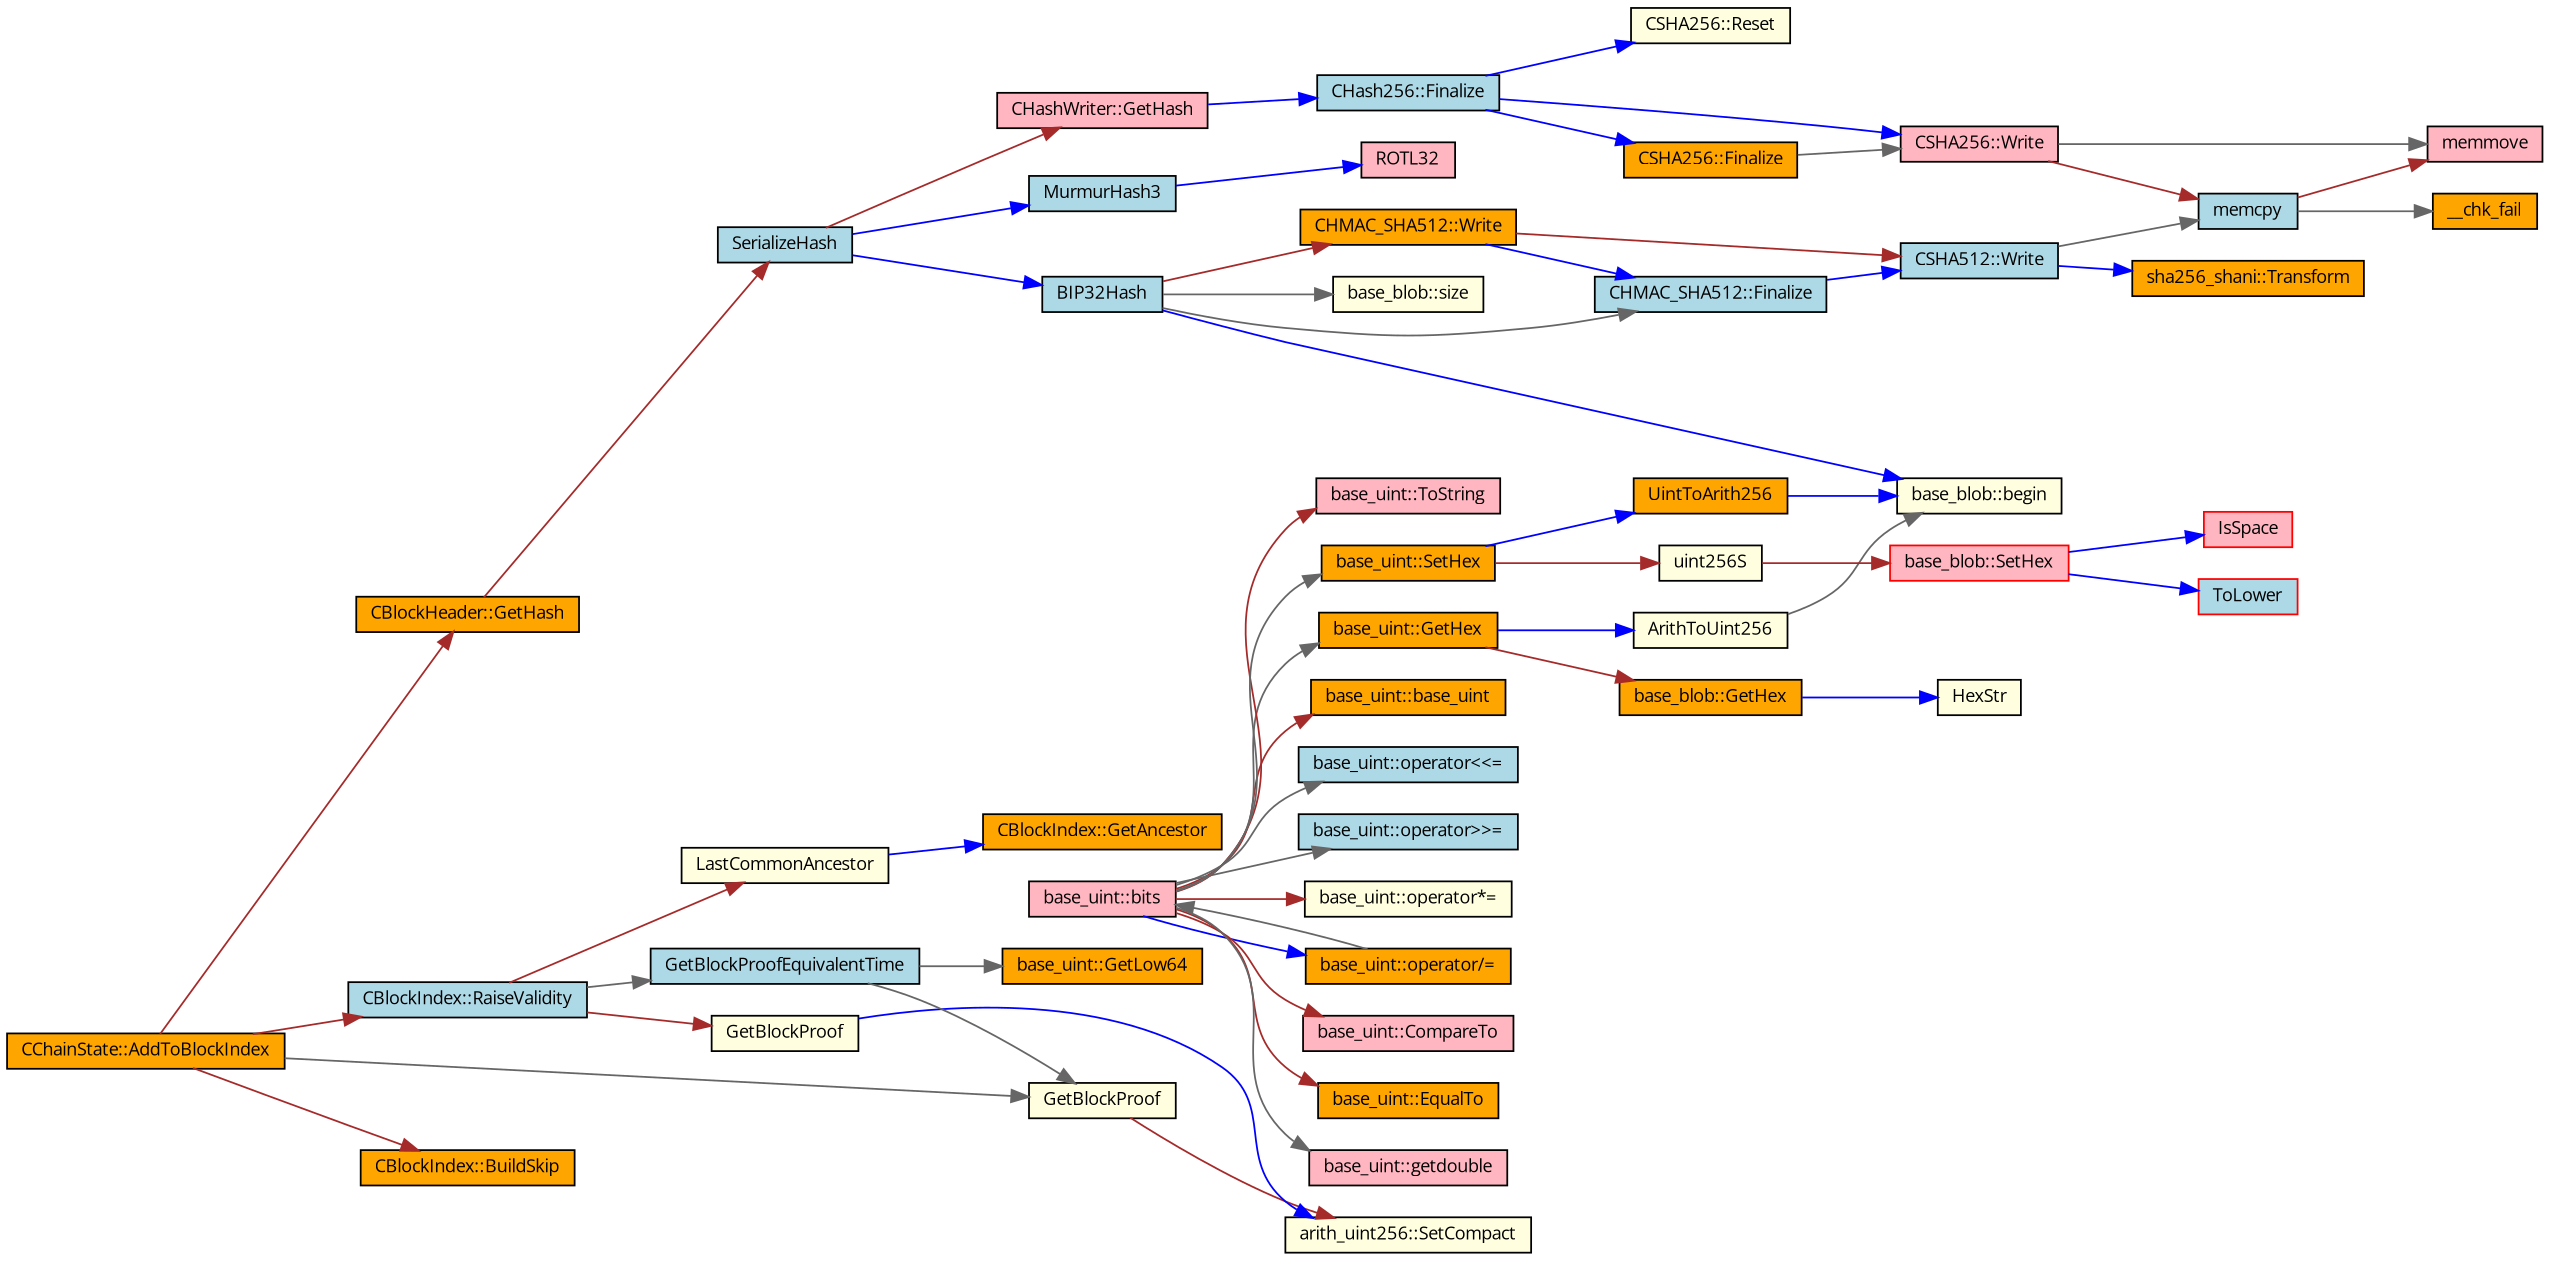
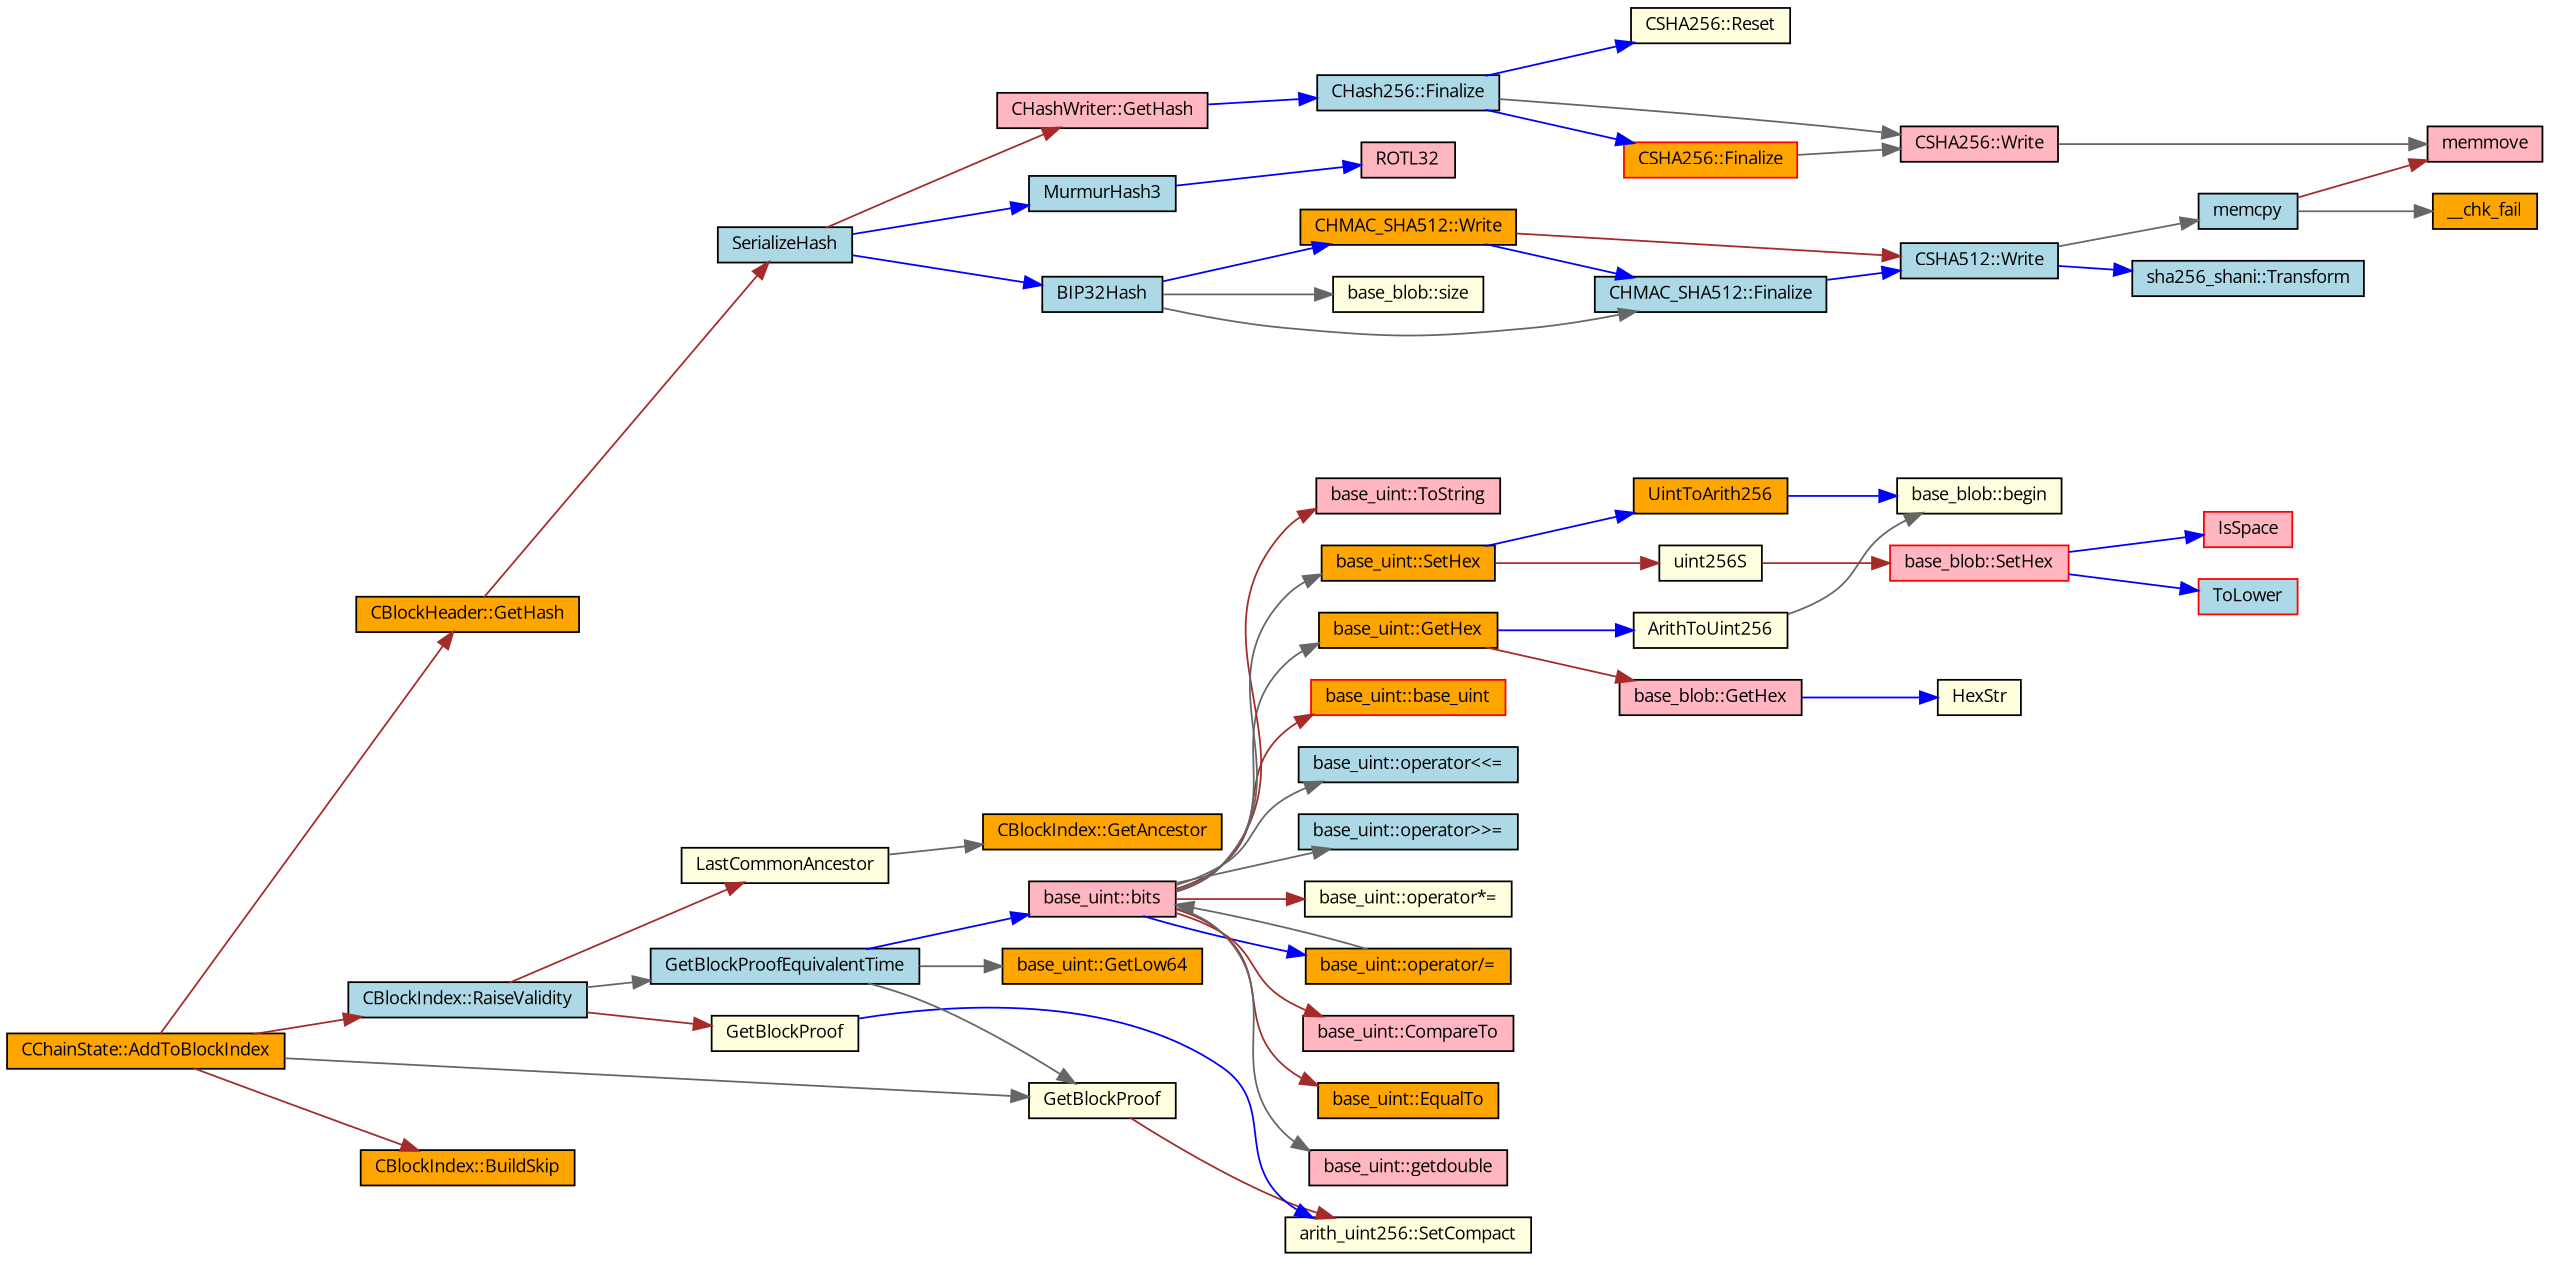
edge "CHash256::Finalize" -> "CSHA256::Write": color blue -> gray40
node "CSHA256::Finalize": color black -> red
edge "CSHA256::Write" -> "memcpy": removed
edge "BIP32Hash" -> "CHMAC_SHA512::Write": color brown -> blue
node "sha256_shani::Transform": fillcolor orange -> lightblue
edge "BIP32Hash" -> "base_blob::begin": removed
node "base_uint::base_uint": color black -> red
node "base_blob::GetHex": fillcolor orange -> lightpink
edge "LastCommonAncestor" -> "CBlockIndex::GetAncestor": color blue -> gray40
edge "GetBlockProofEquivalentTime" -> "base_uint::bits": added
